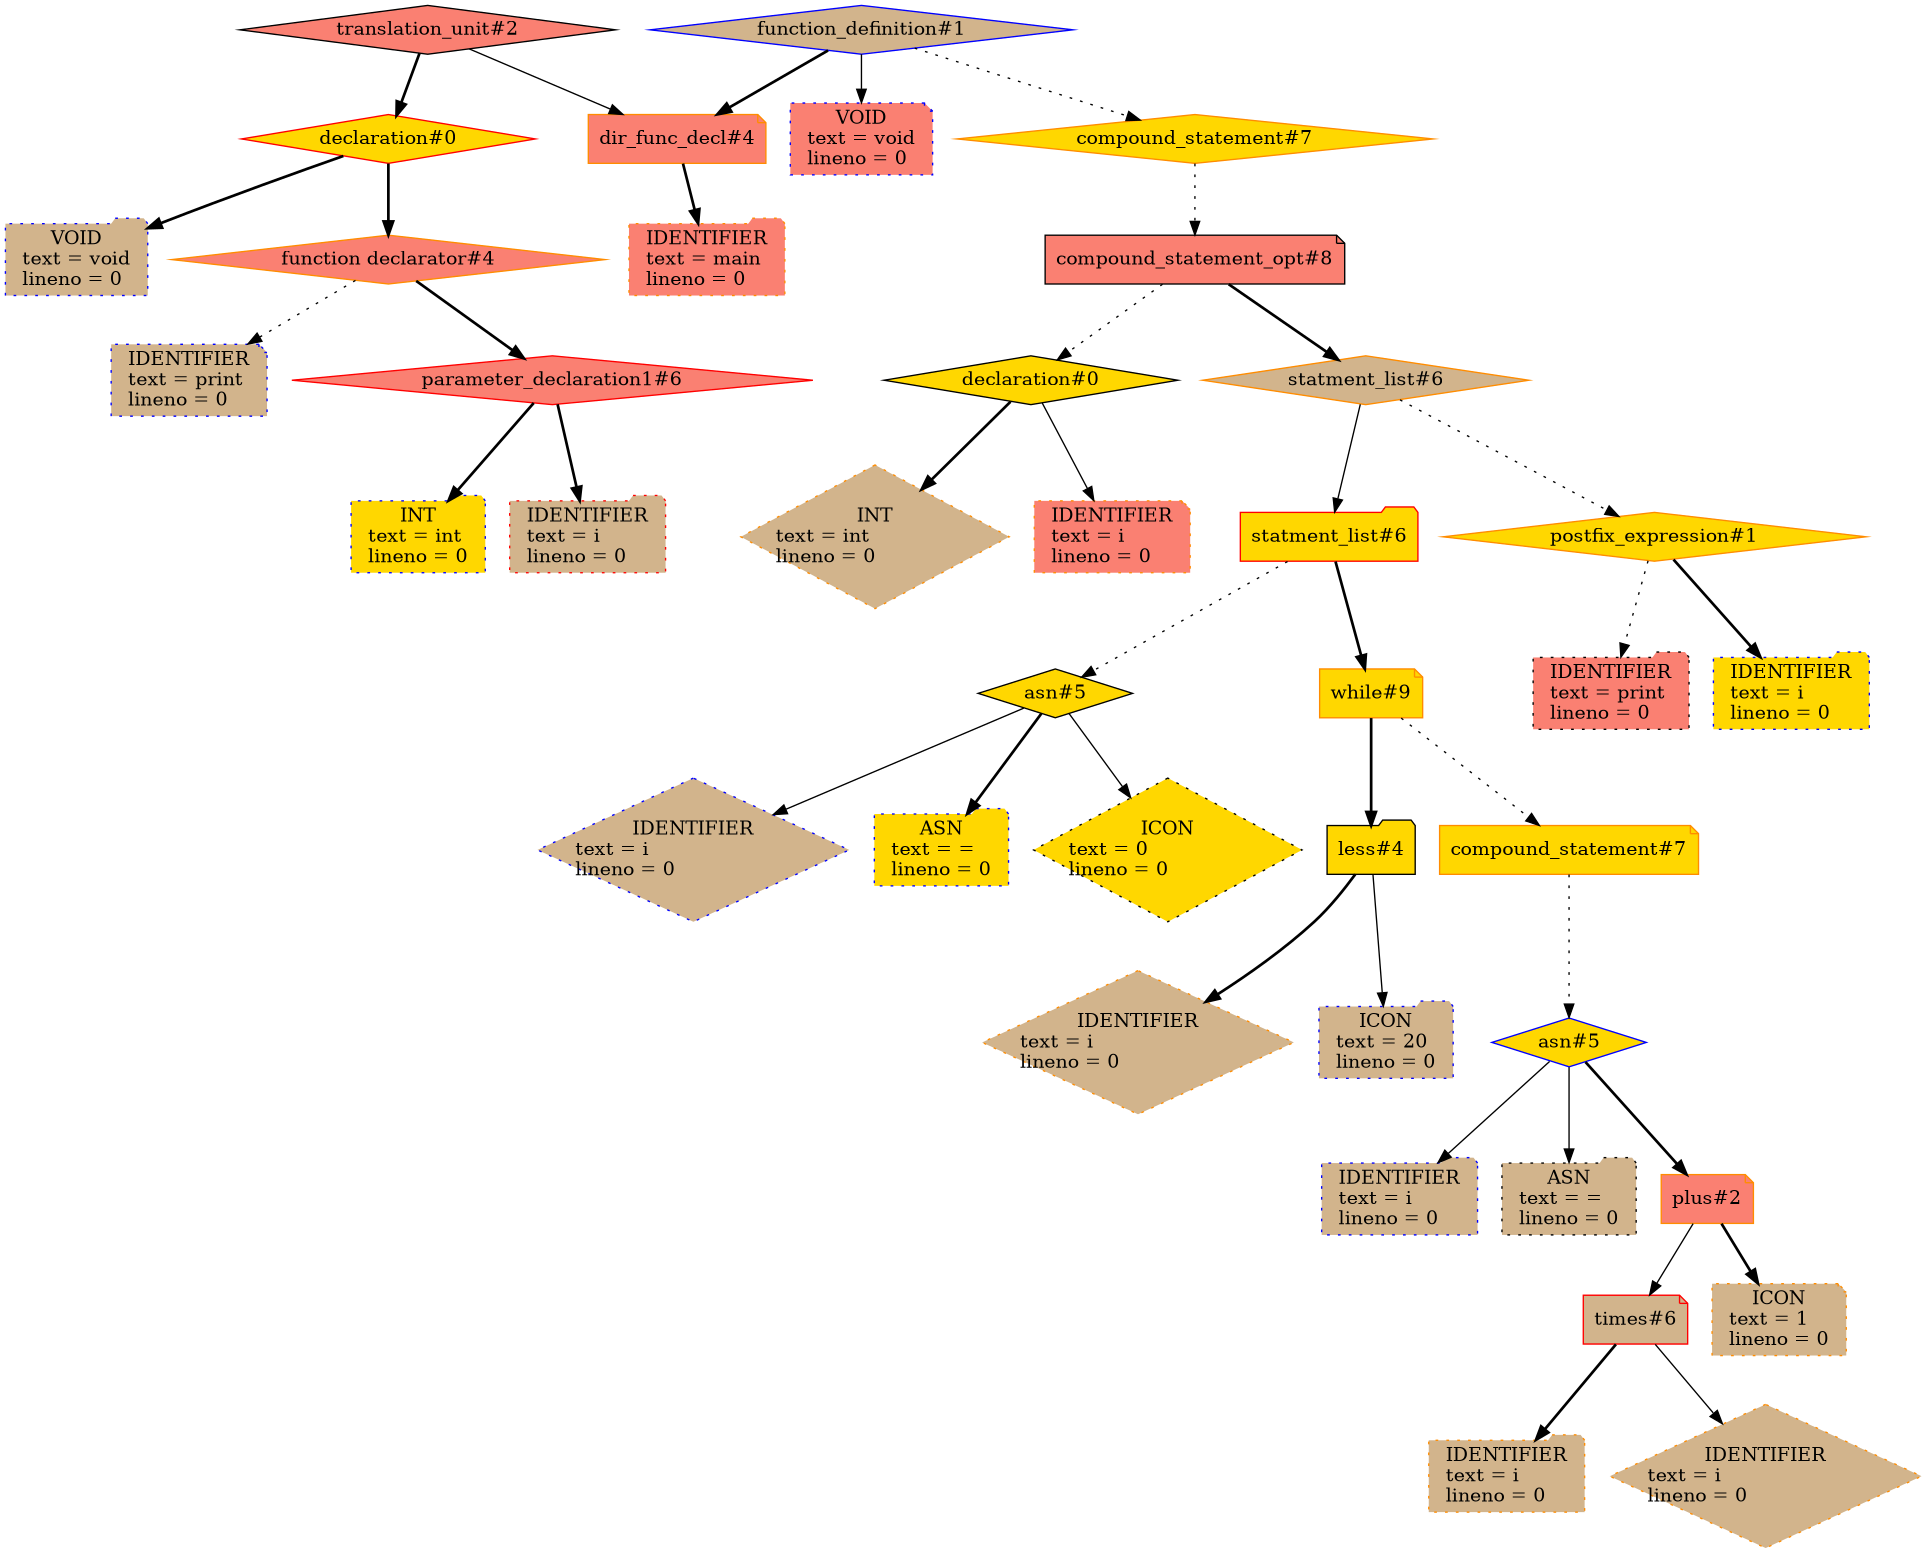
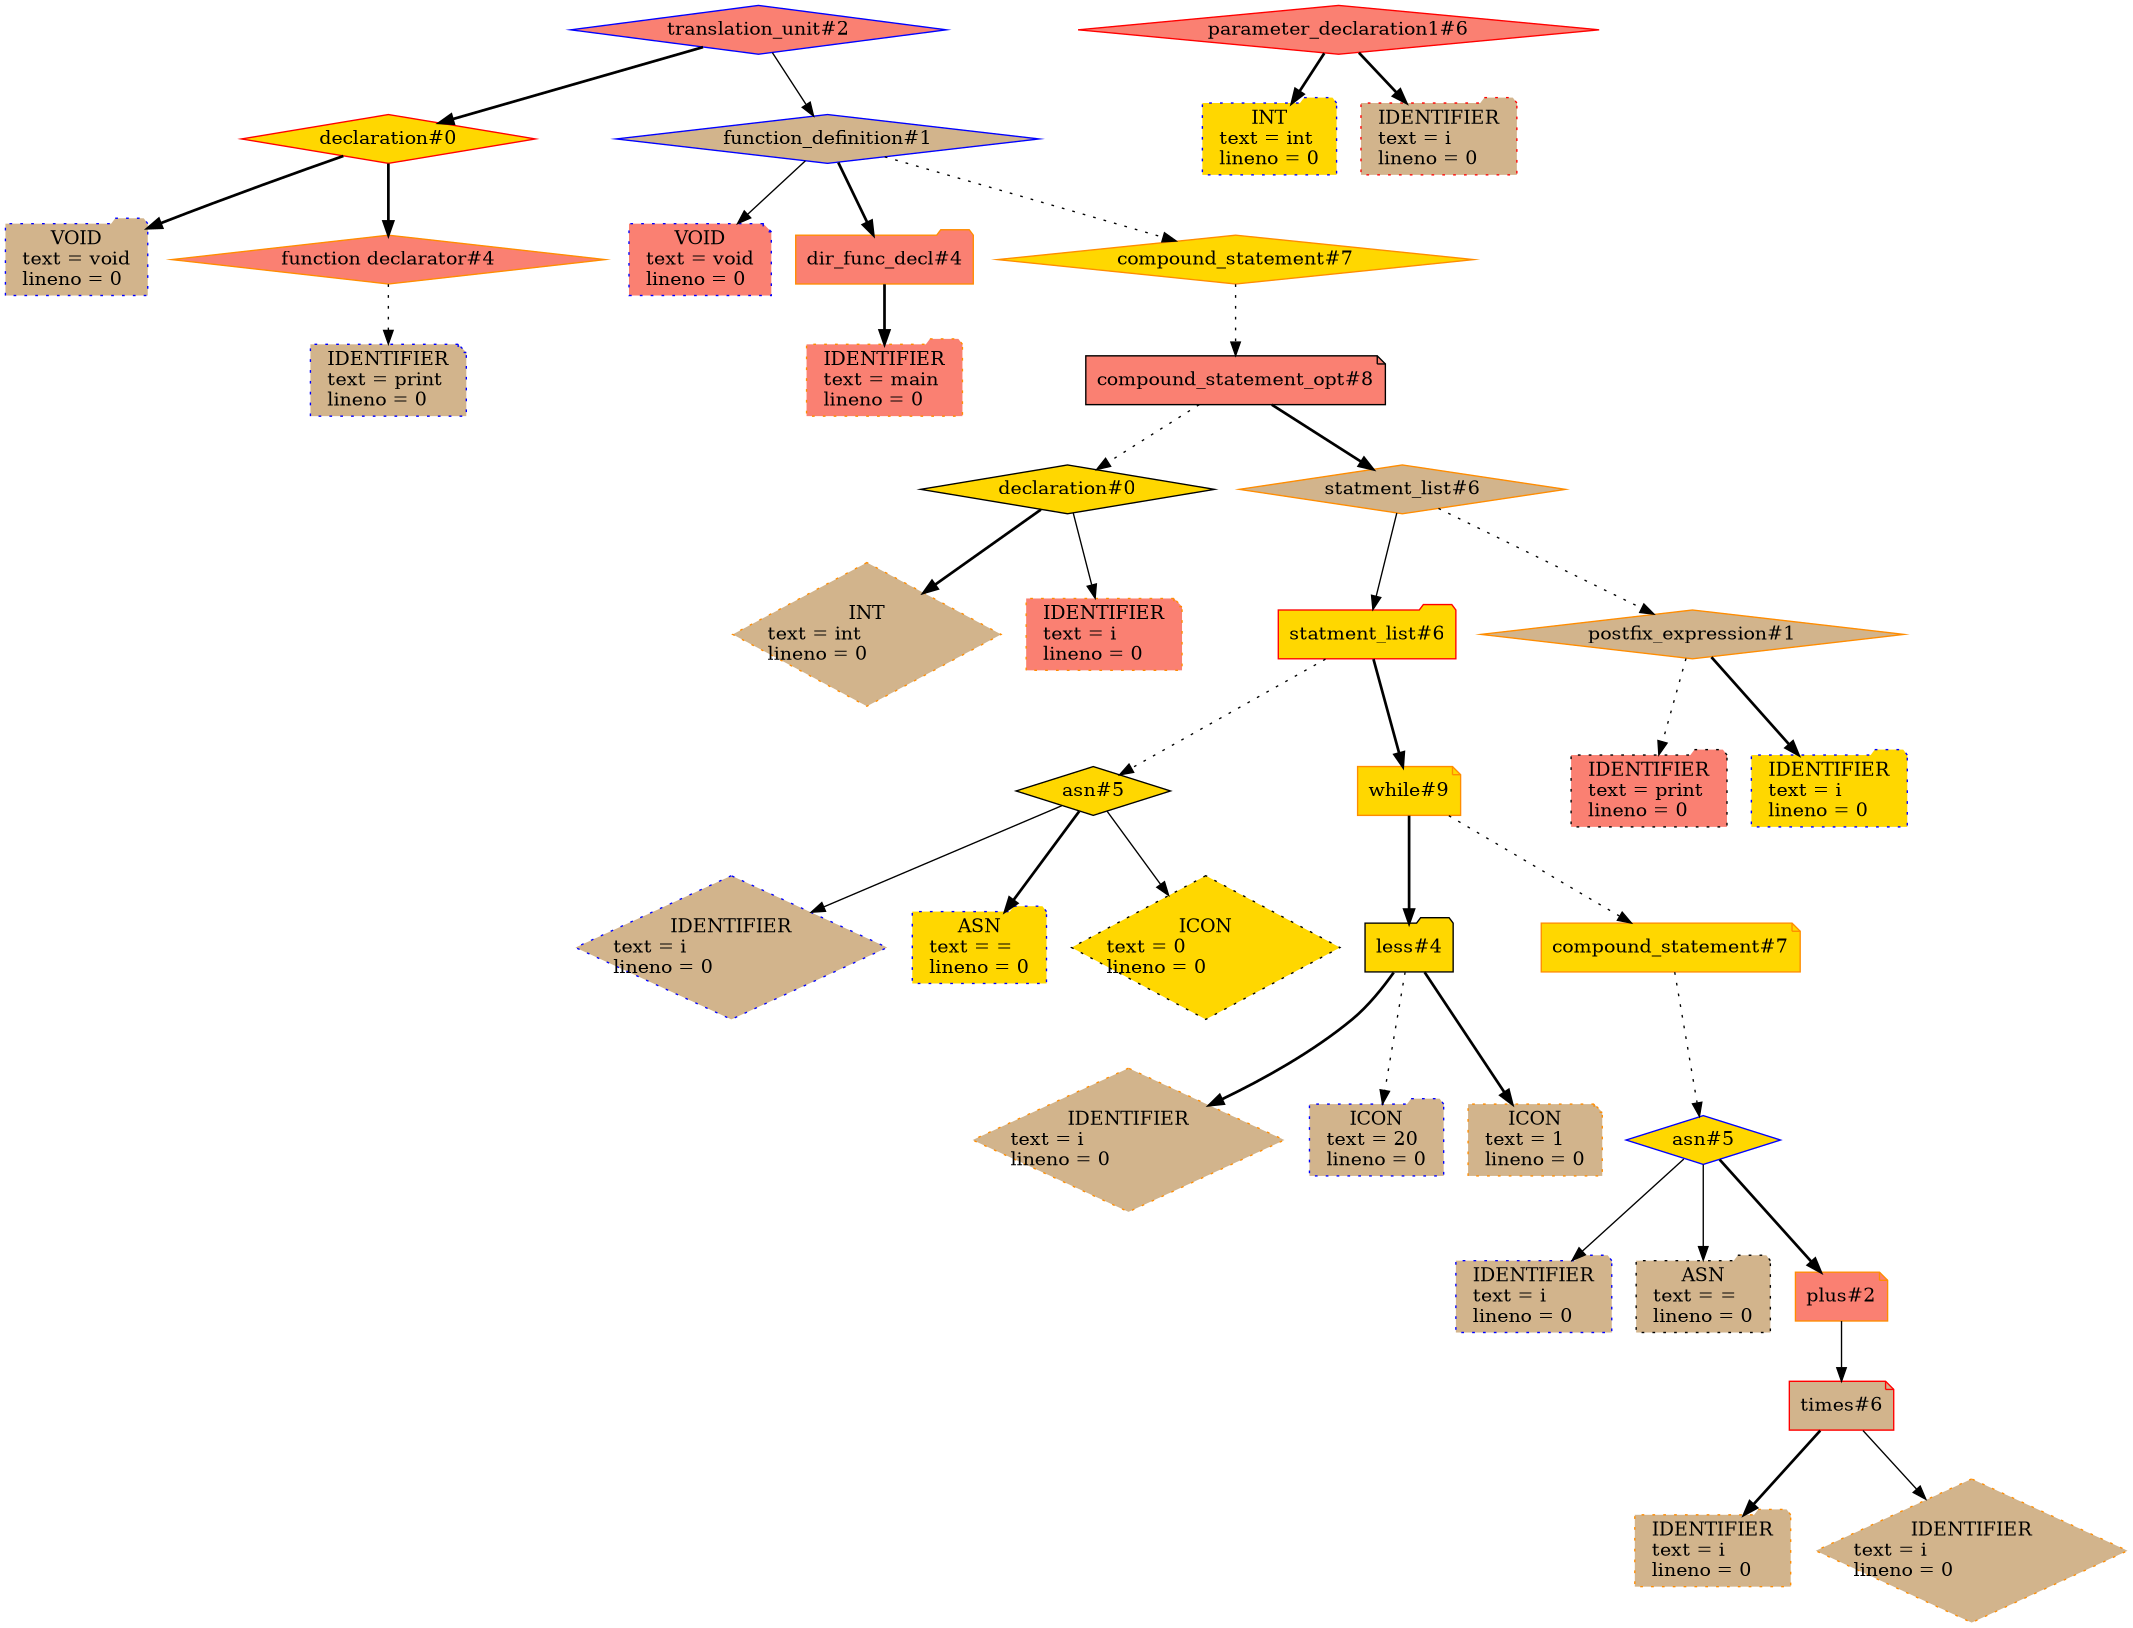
node "translation_unit#2": color black -> blue
edge "translation_unit#2" -> "dir_func_decl#4": now "translation_unit#2" -> "function_definition#1"
node "dir_func_decl#4": shape note -> folder
edge "function declarator#4" -> "parameter_declaration1#6": removed
node "postfix_expression#1": fillcolor gold -> tan
edge "less#4" -> "ICON text = 20 lineno = 0": style solid -> dotted
edge "plus#2" -> "ICON text = 1 lineno = 0": now "less#4" -> "ICON text = 1 lineno = 0"
